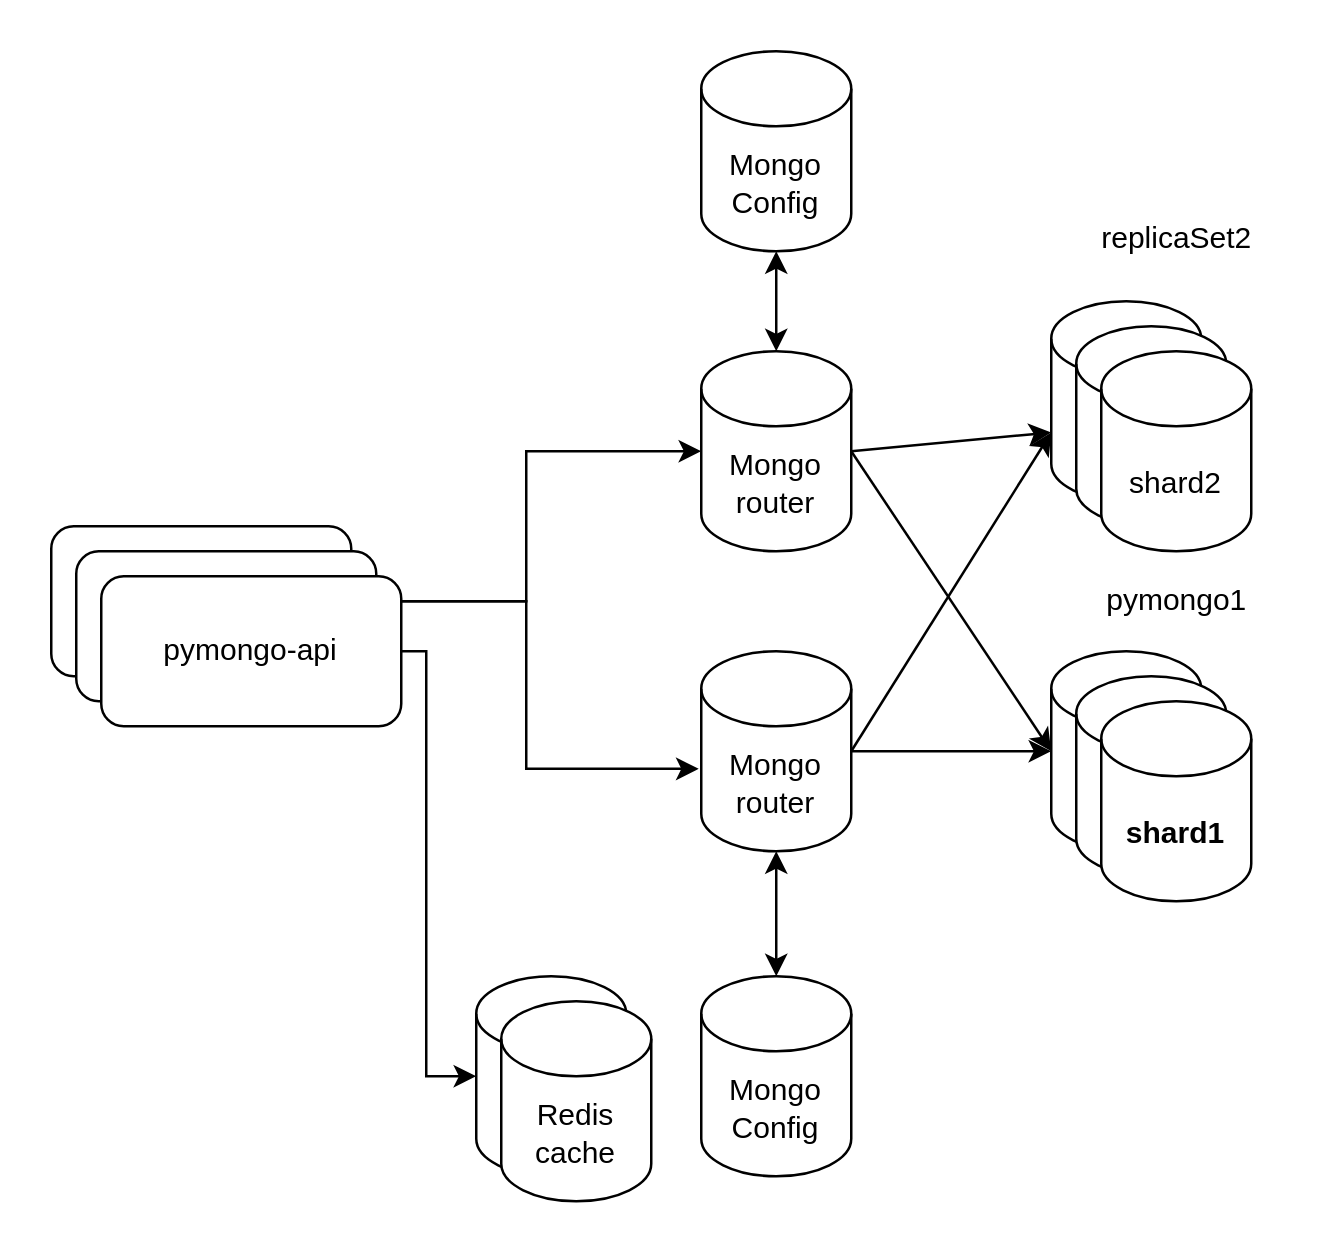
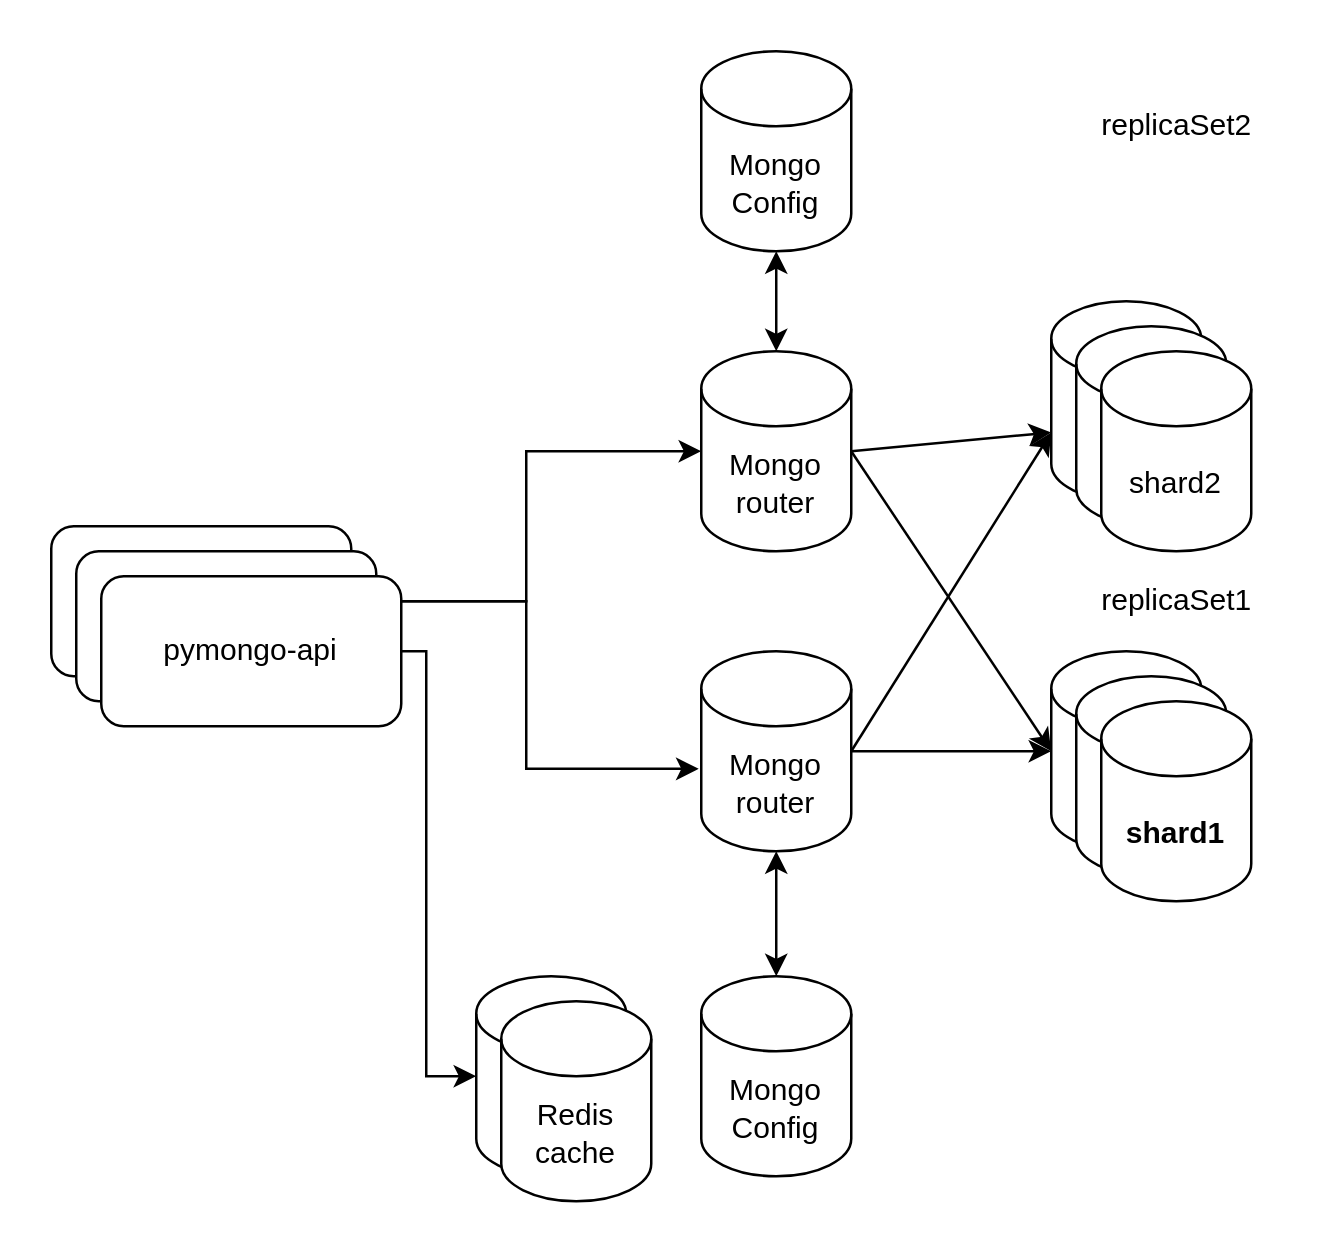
node "replicaSet2": moved (1176, 239) -> (1176, 126)
node "pymongo1": label "pymongo1" -> "replicaSet1"
